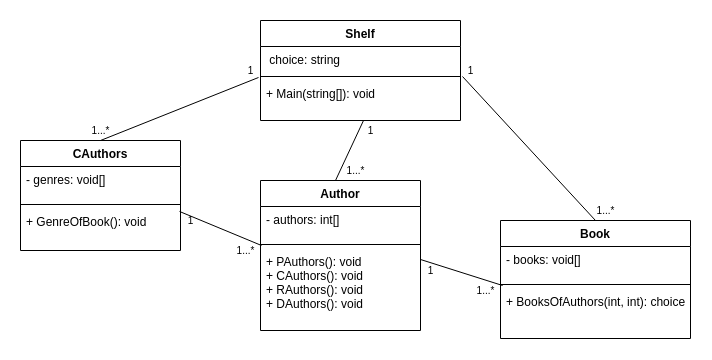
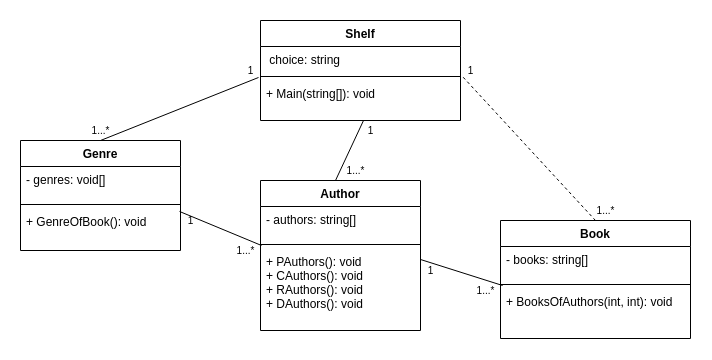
edge "+ Main(string[]): void" -- "Book": style solid -> dashed
node "CAuthors": label "CAuthors" -> "Genre"
node "- authors: int[]": label "- authors: int[]" -> "- authors: string[]"
node "- books: void[]": label "- books: void[]" -> "- books: string[]"
node "+ BooksOfAuthors(int, int): choice": label "+ BooksOfAuthors(int, int): choice" -> "+ BooksOfAuthors(int, int): void"
